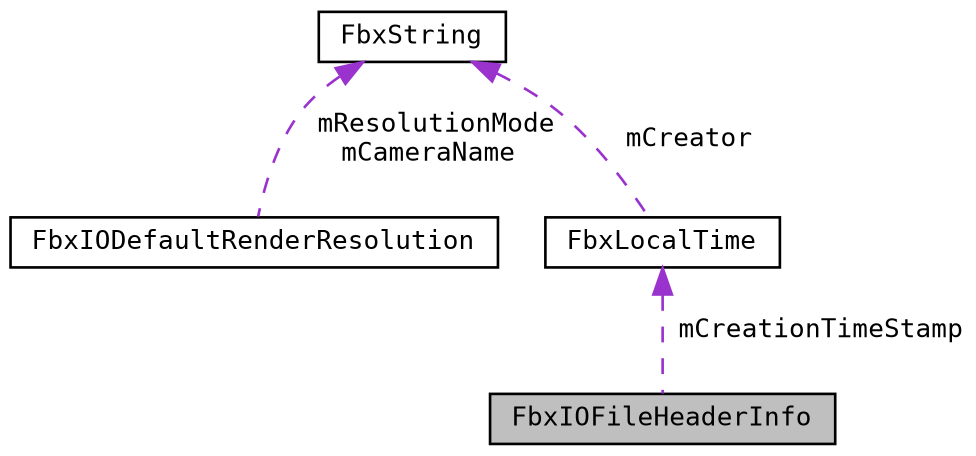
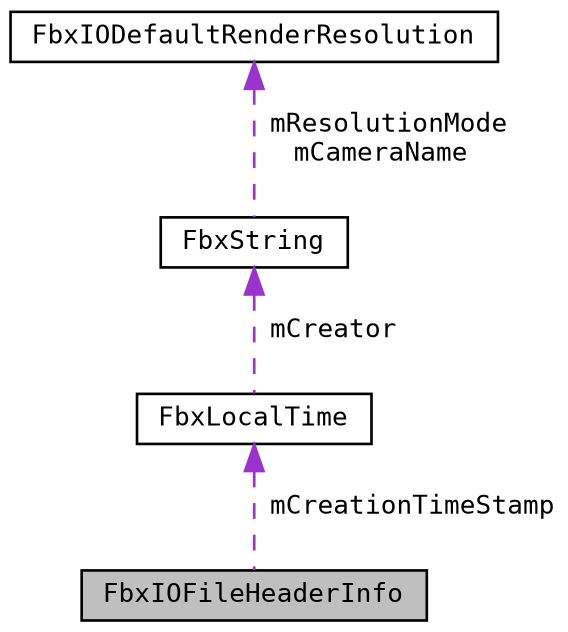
edge "FbxIODefaultRenderResolution" -> "FbxString": reversed
